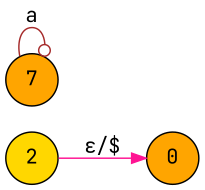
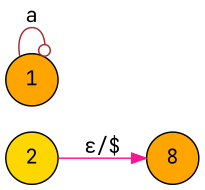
node "7": label "7" -> "1"
node "0": label "0" -> "8"
